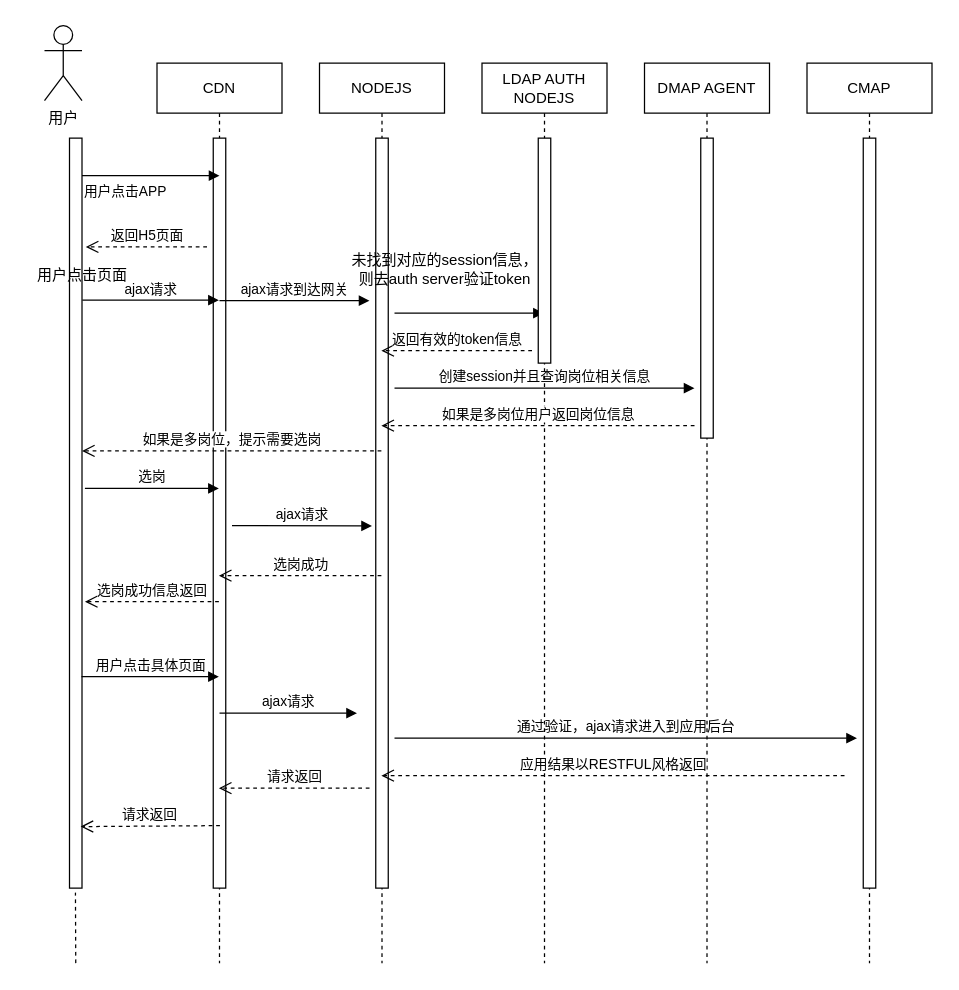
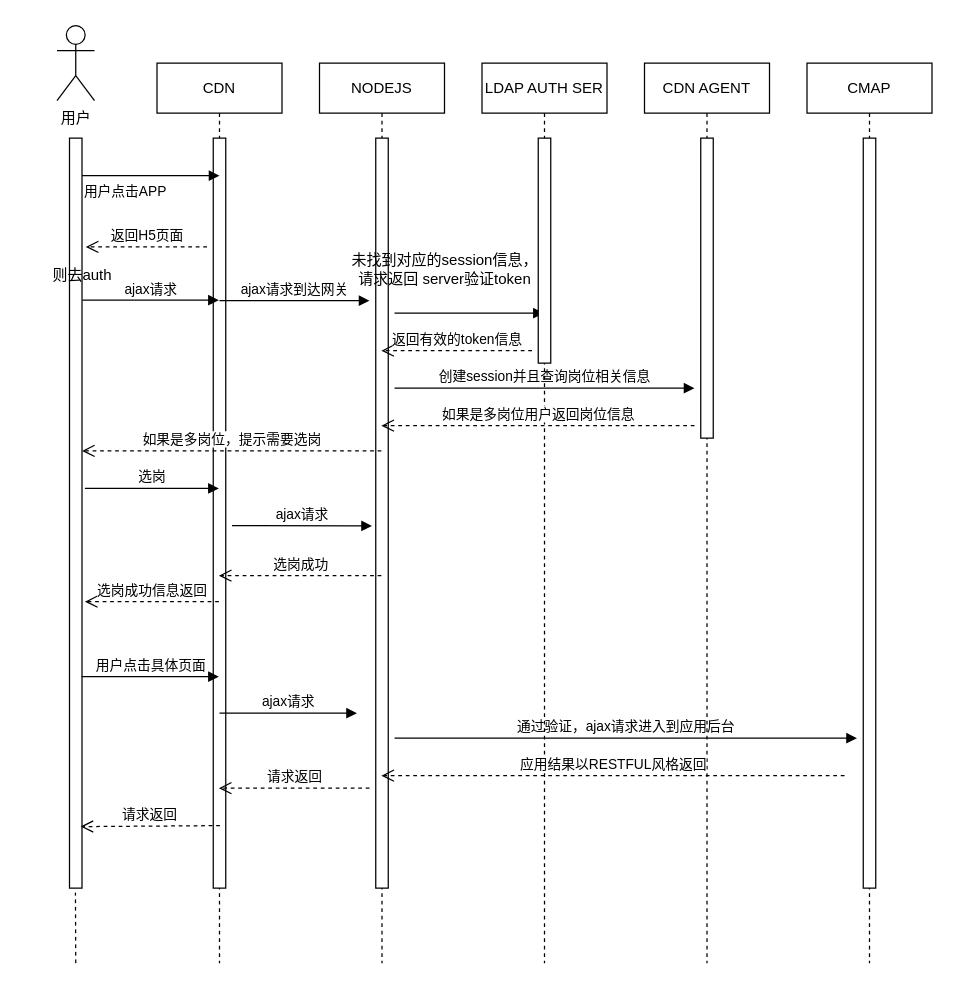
node "用户": moved (63, 63) -> (76, 63)
node "LDAP AUTH NODEJS": label "LDAP AUTH NODEJS" -> "LDAP AUTH SER"
node "DMAP AGENT": label "DMAP AGENT" -> "CDN AGENT"
node "未找到对应的session信息， 则去auth server验证token": label "未找到对应的session信息， 则去auth server验证token" -> "未找到对应的session信息， 请求返回 server验证token"
node "用户点击页面": label "用户点击页面" -> "则去auth"
